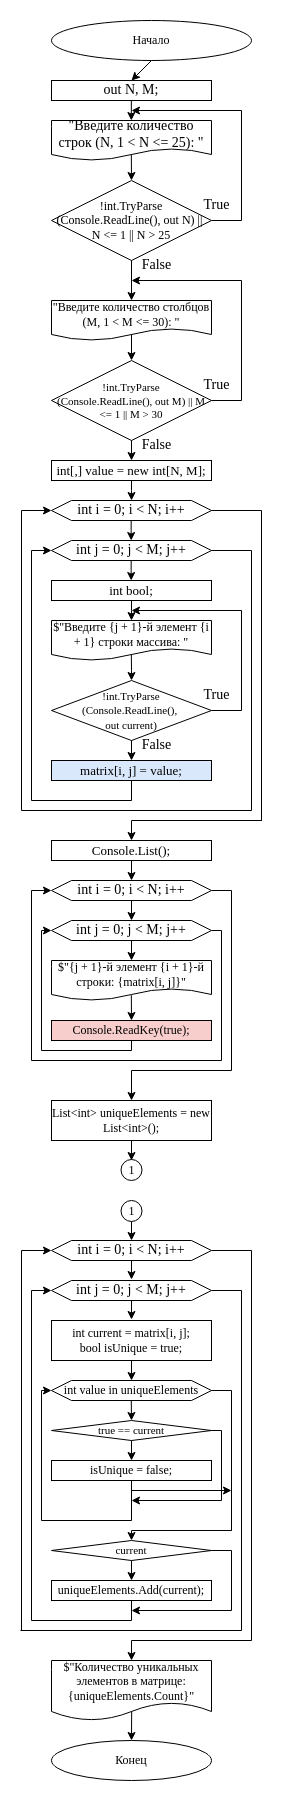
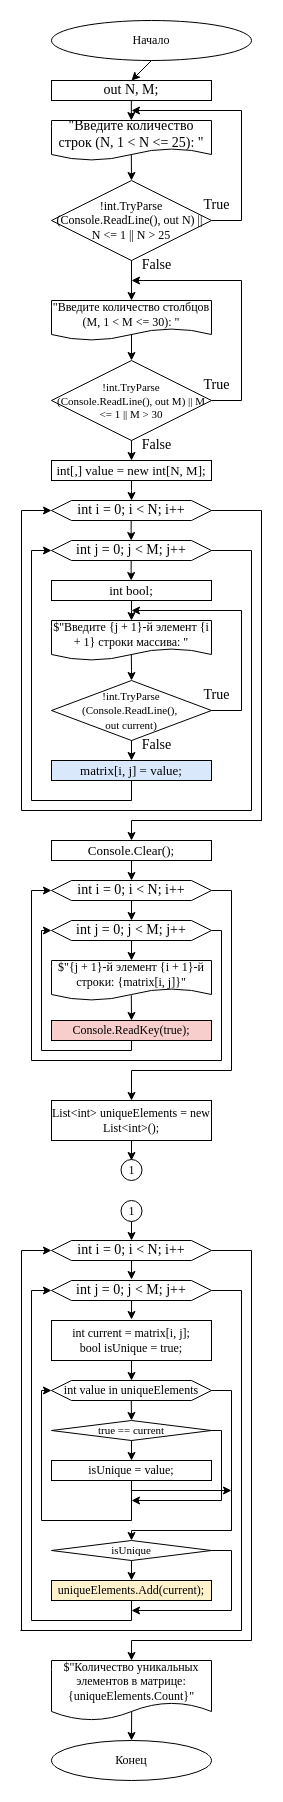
node "Console.List();": label "Console.List();" -> "Console.Clear();"
node "isUnique = false;": label "isUnique = false;" -> "isUnique = value;"
node "current": label "current" -> "isUnique"
node "uniqueElements.Add(current);": fillcolor #ffffff -> #fff2cc
